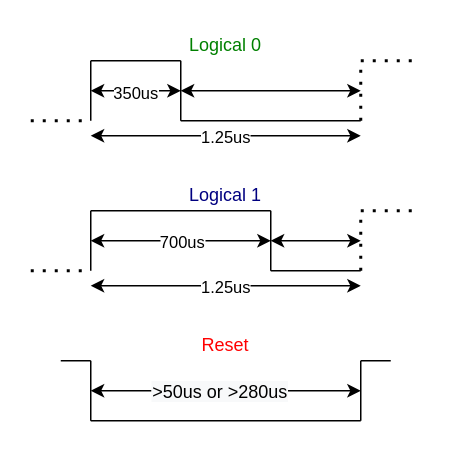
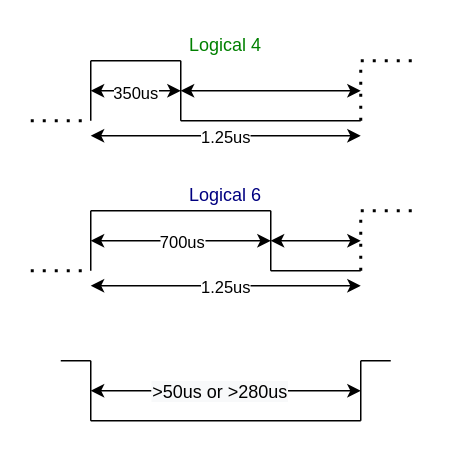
node "Logical 0": label "Logical 0" -> "Logical 4"
node "Logical 1": label "Logical 1" -> "Logical 6"
node "Reset": removed
